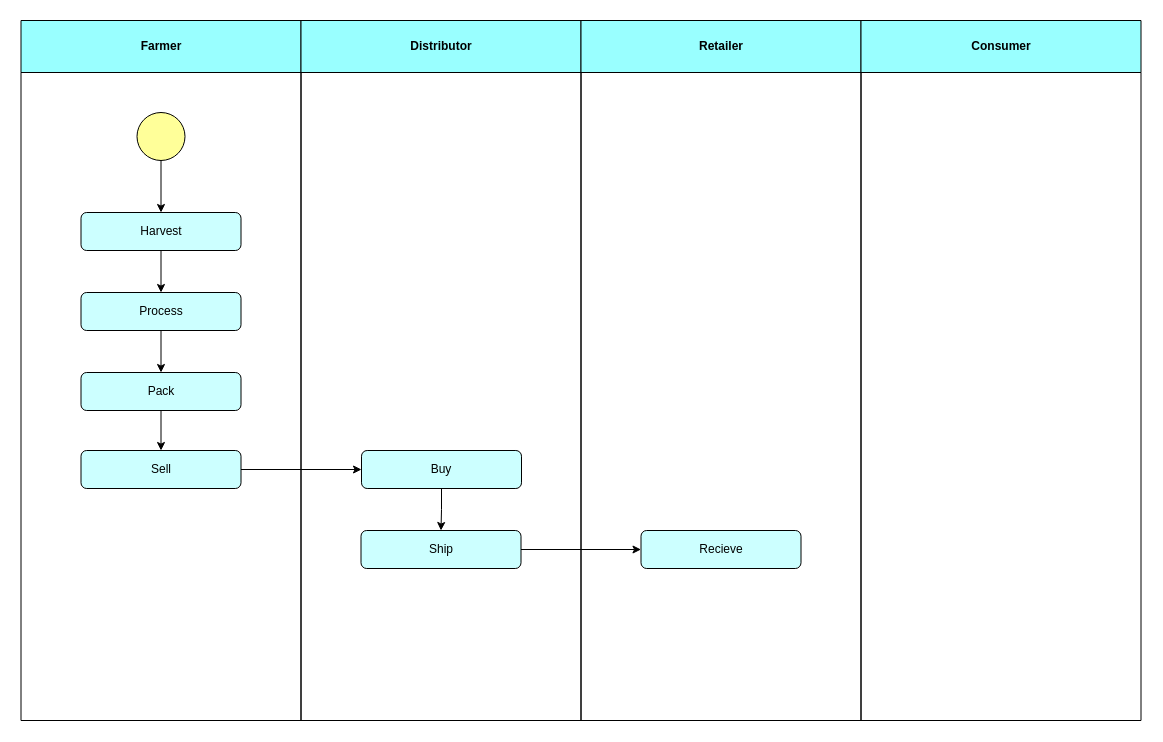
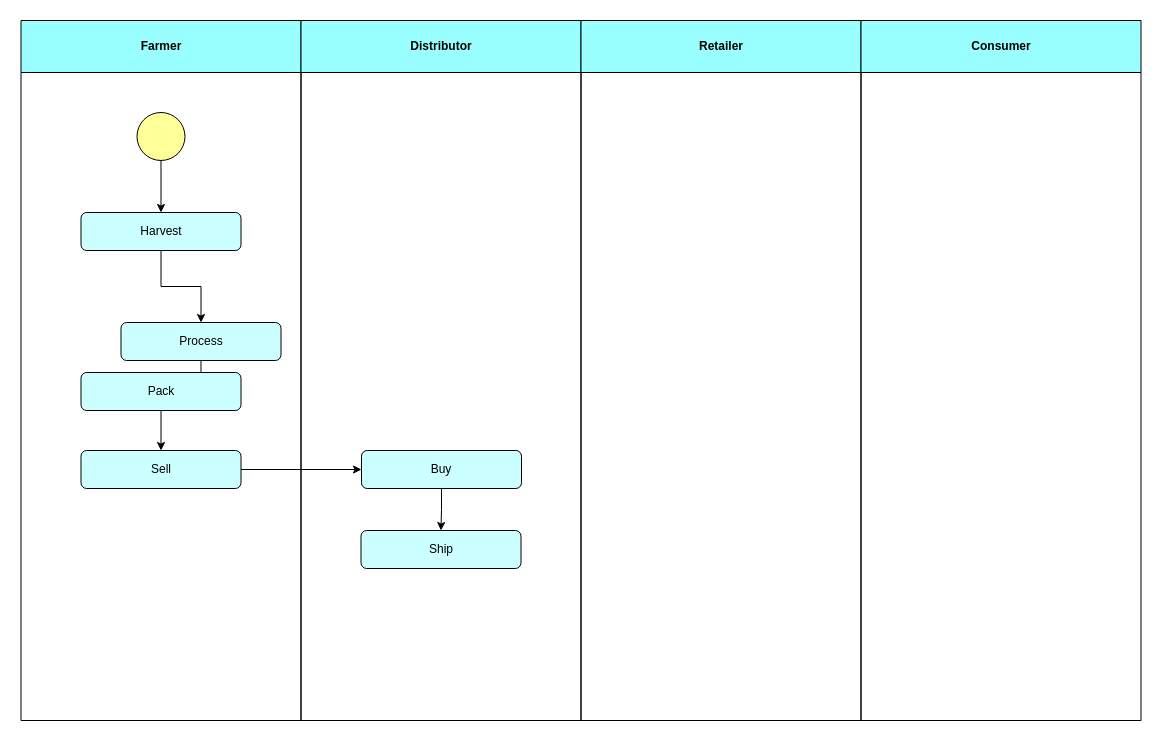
node "Process": moved (161, 312) -> (201, 342)
edge "Ship" -> "Recieve": removed
node "Recieve": removed
